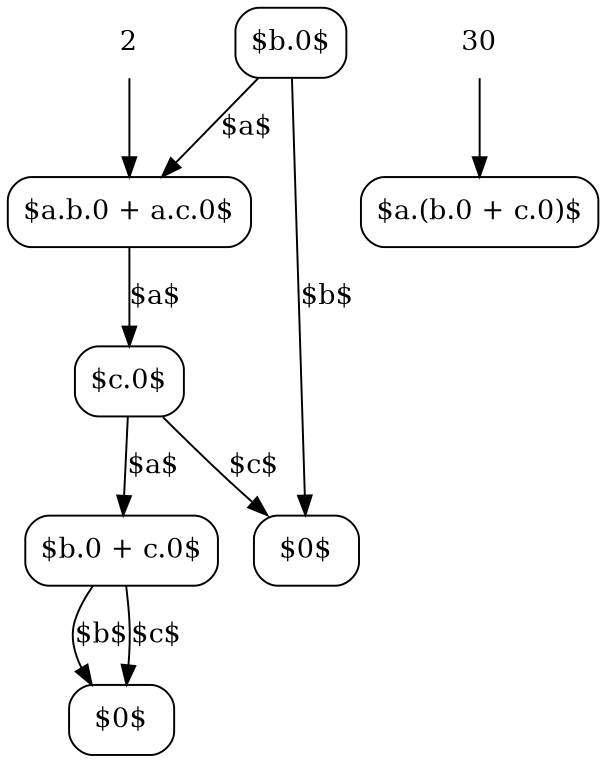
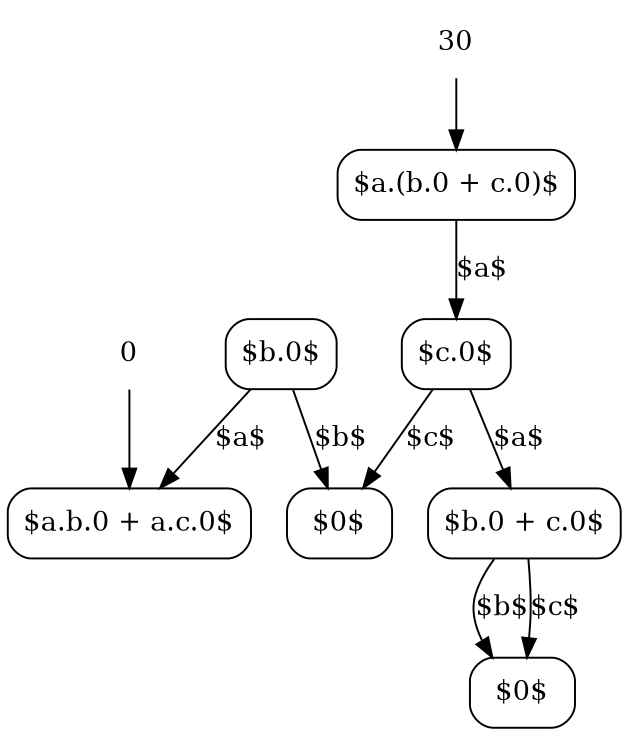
node "2": label "2" -> "0"
edge "$a.b.0 + a.c.0$" -> "$c.0$": now "$a.(b.0 + c.0)$" -> "$c.0$"
